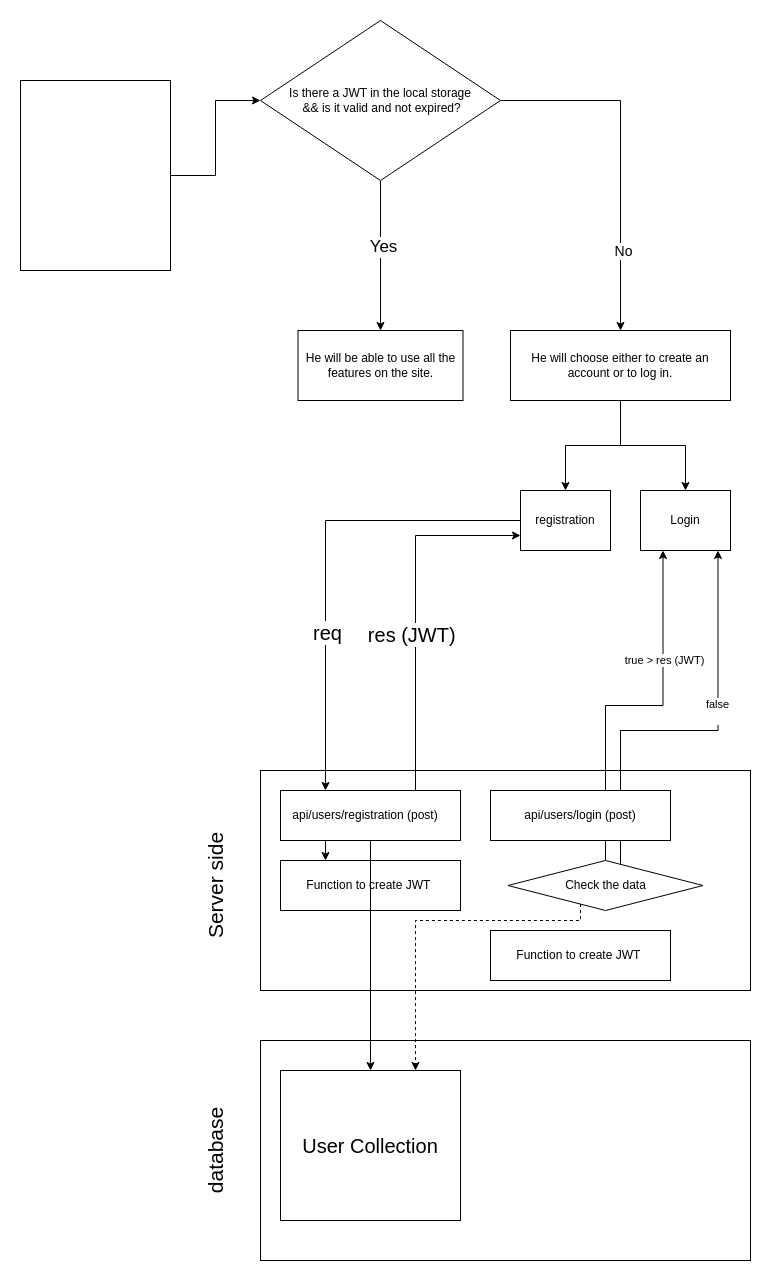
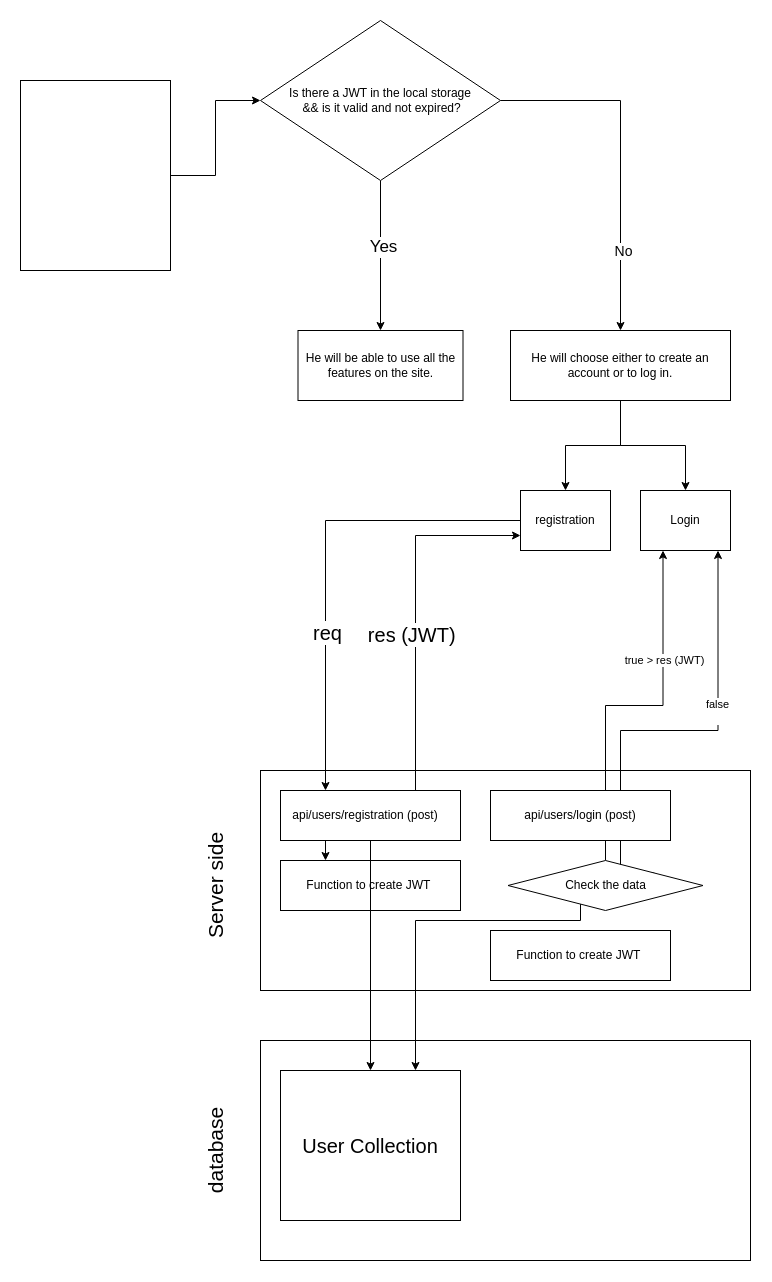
edge "Check the data" -> "User Collection": style dashed -> solid
